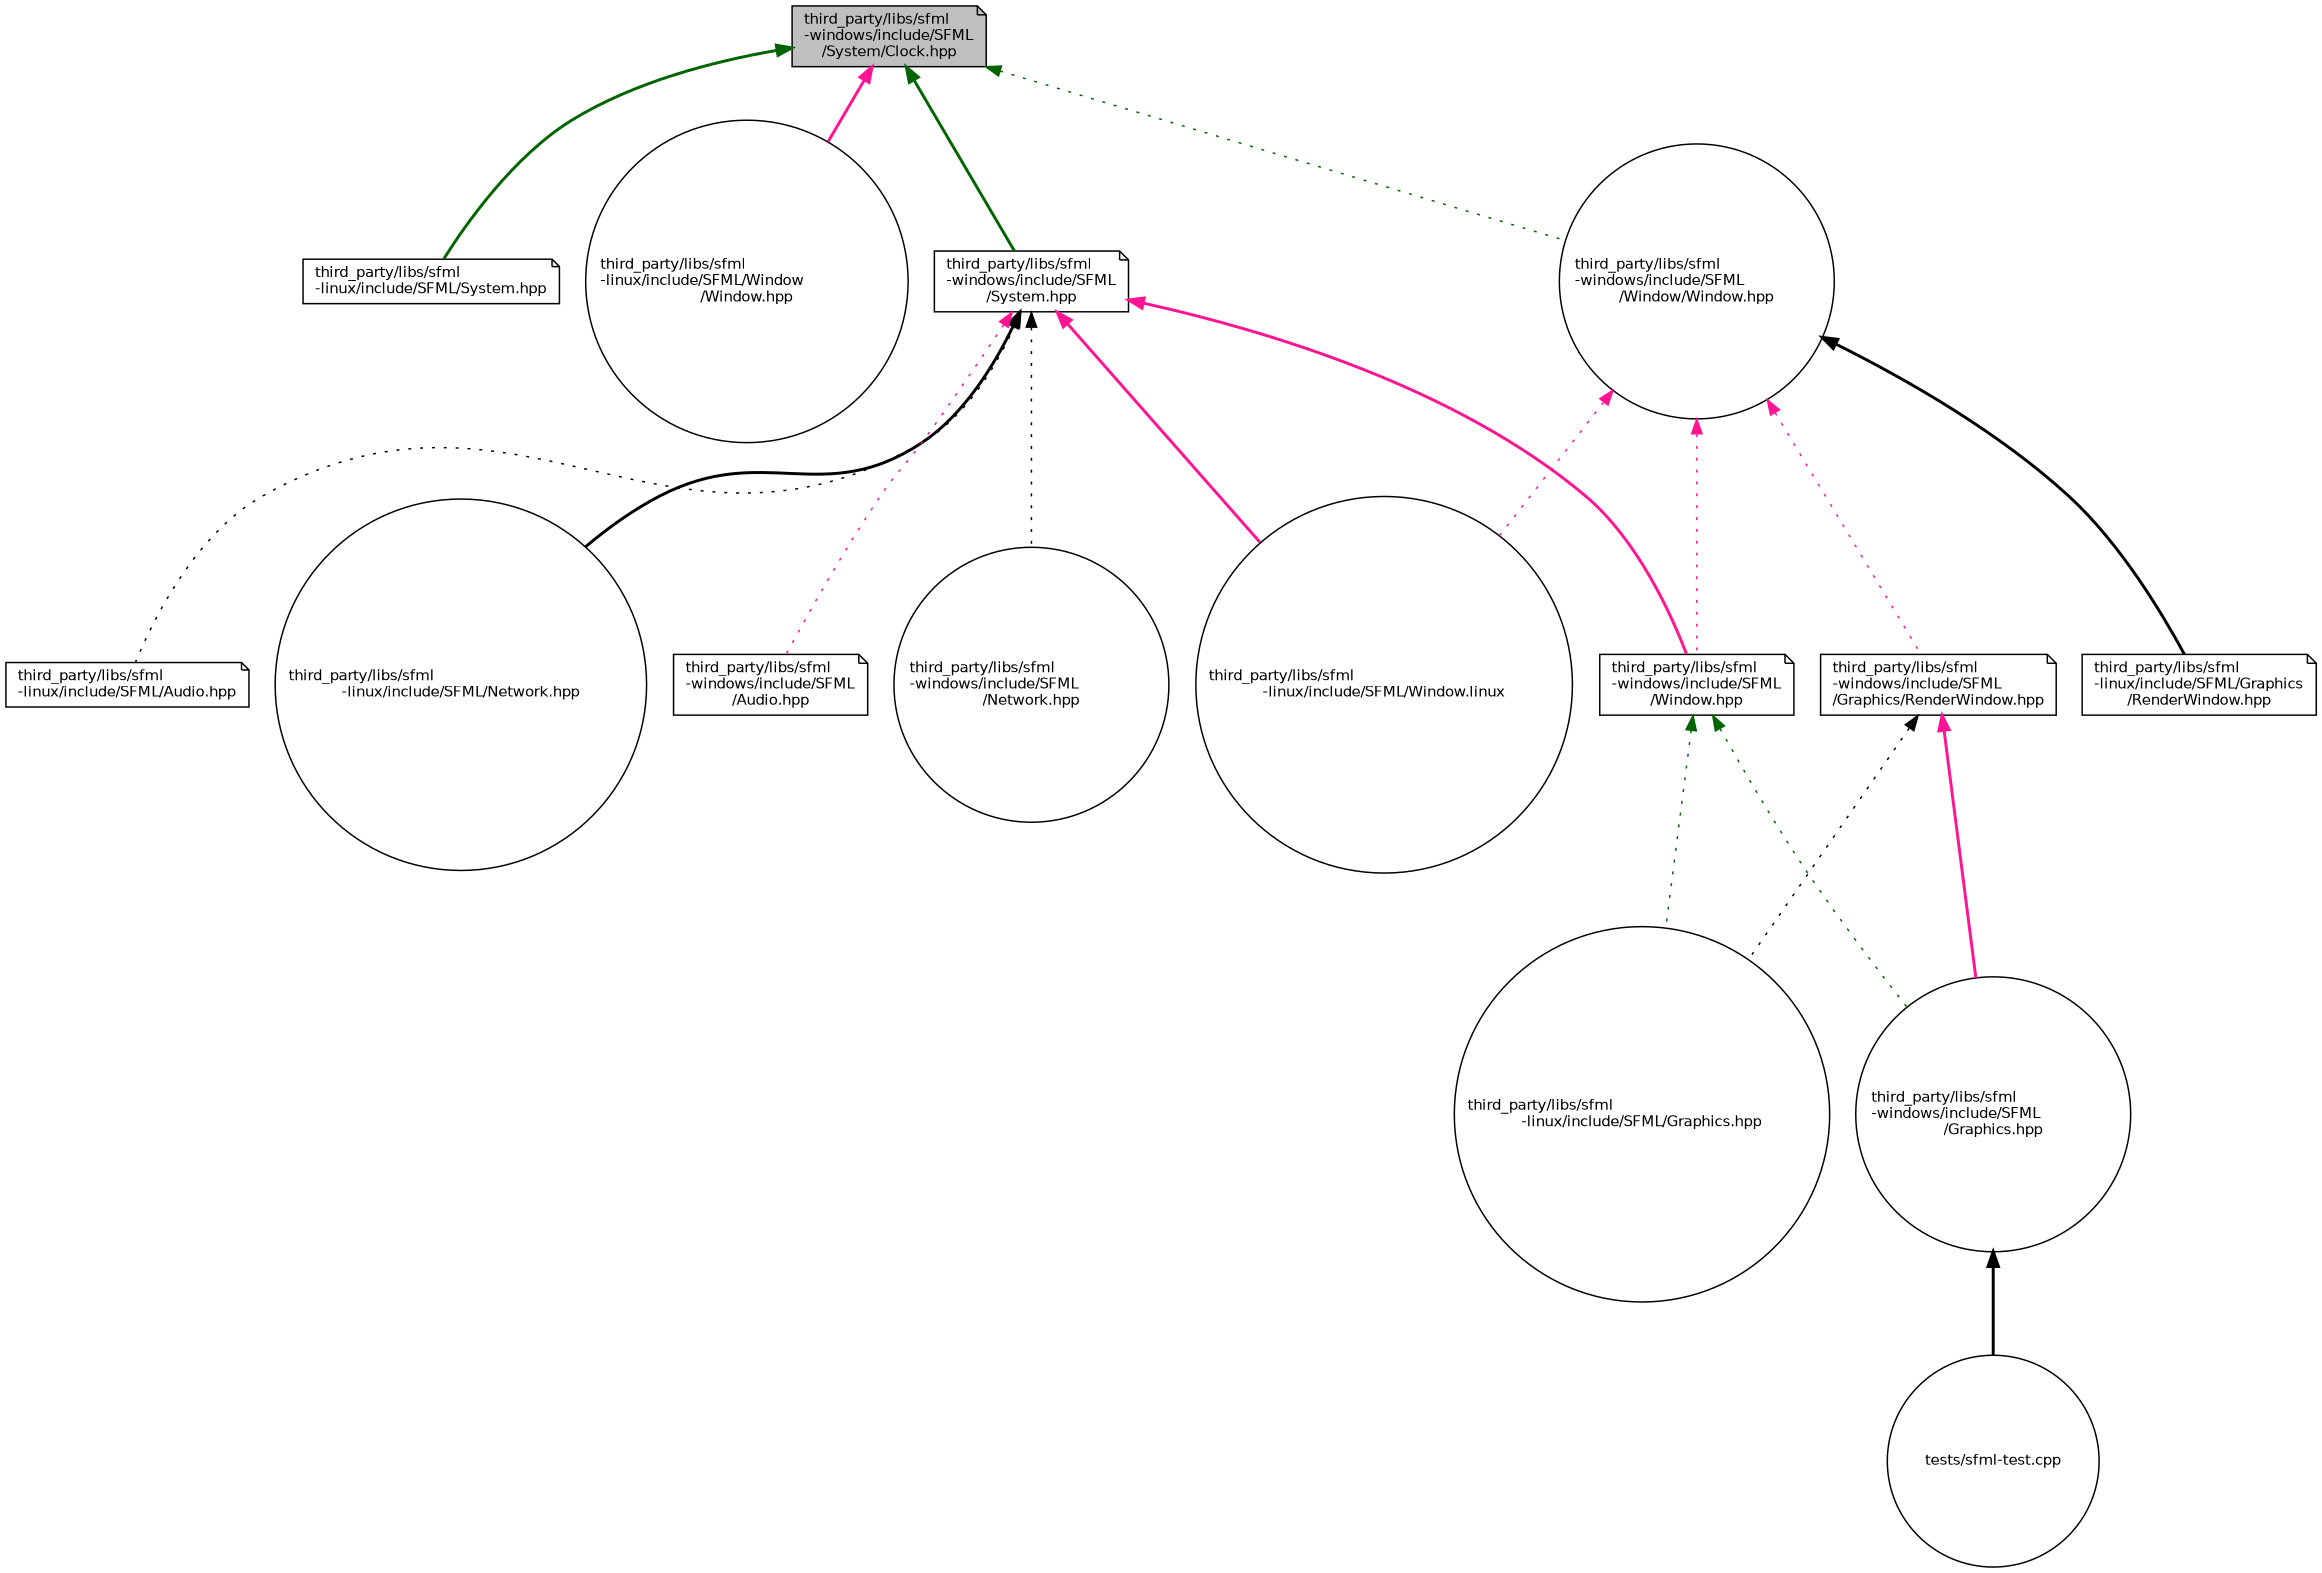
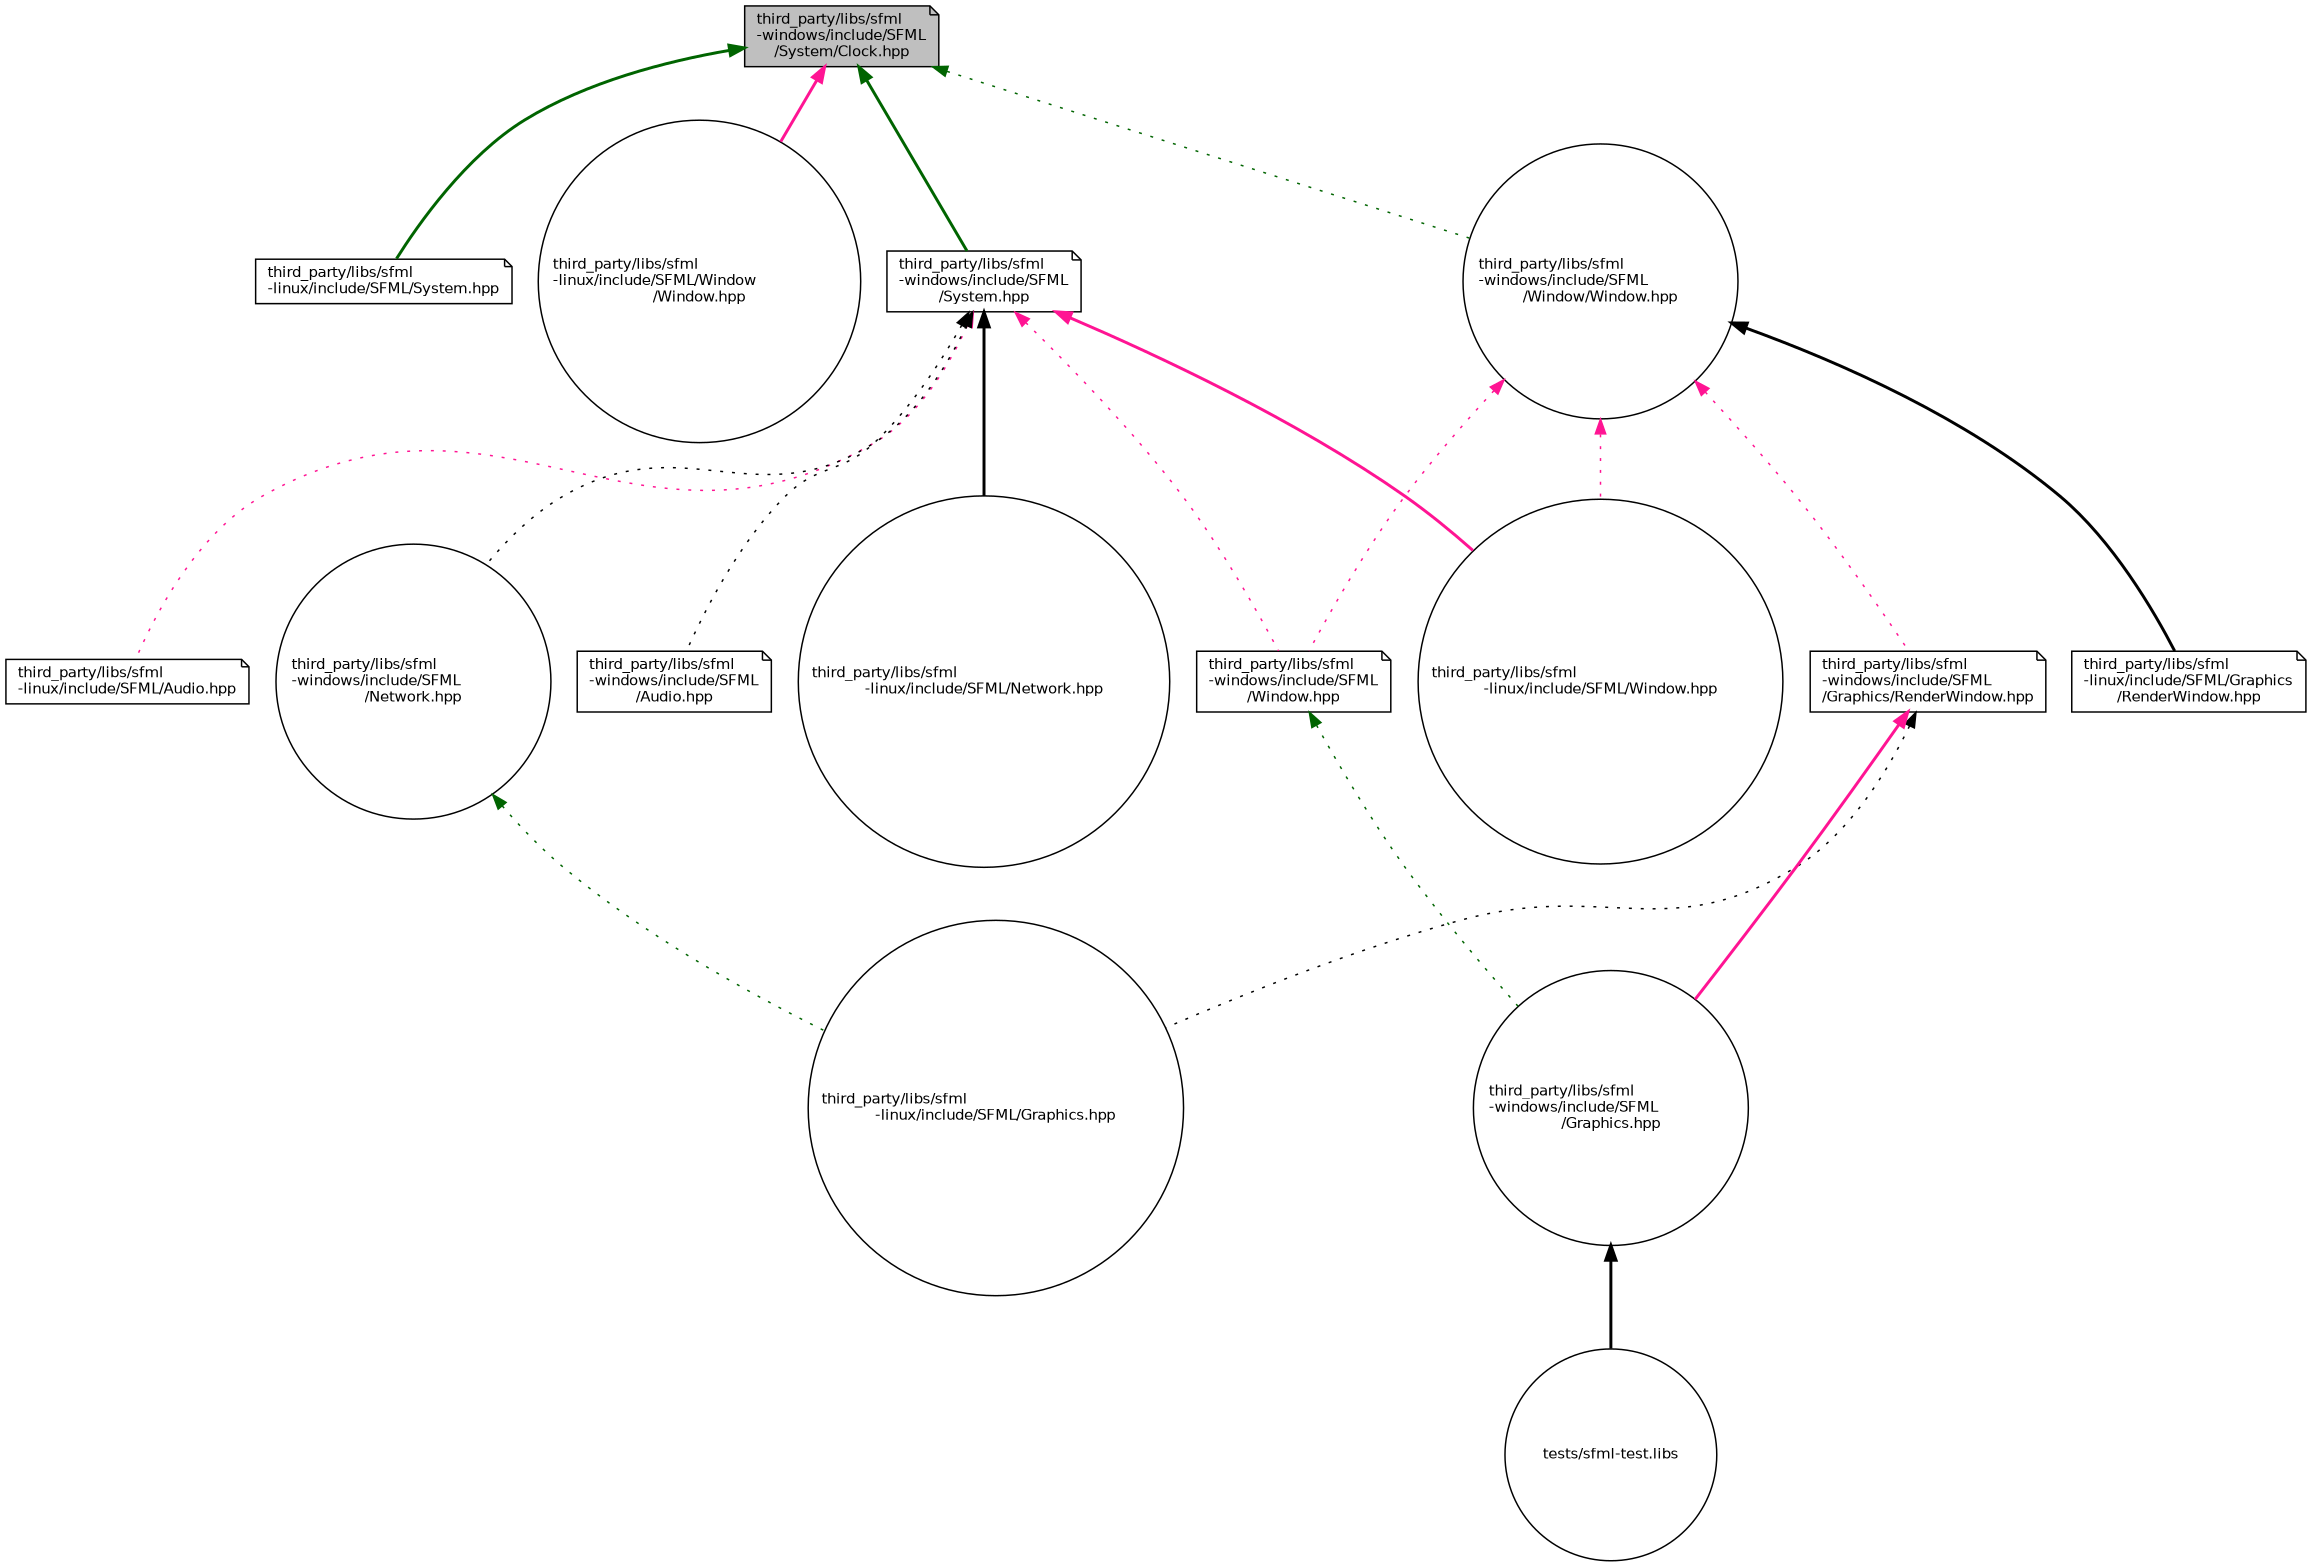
edge "third_party/libs/sfml -windows/include/SFML /Window.hpp" -> "third_party/libs/sfml -windows/include/SFML /System.hpp": style bold -> dotted
edge "third_party/libs/sfml -linux/include/SFML/Audio.hpp" -> "third_party/libs/sfml -windows/include/SFML /System.hpp": color black -> deeppink
edge "third_party/libs/sfml -windows/include/SFML /Audio.hpp" -> "third_party/libs/sfml -windows/include/SFML /System.hpp": color deeppink -> black
node "third_party/libs/sfml -linux/include/SFML/Window.linux": label "third_party/libs/sfml -linux/include/SFML/Window.linux" -> "third_party/libs/sfml -linux/include/SFML/Window.hpp"
edge "third_party/libs/sfml -linux/include/SFML/Graphics.hpp" -> "third_party/libs/sfml -windows/include/SFML /Window.hpp": now "third_party/libs/sfml -linux/include/SFML/Graphics.hpp" -> "third_party/libs/sfml -windows/include/SFML /Network.hpp"
node "tests/sfml-test.cpp": label "tests/sfml-test.cpp" -> "tests/sfml-test.libs"
